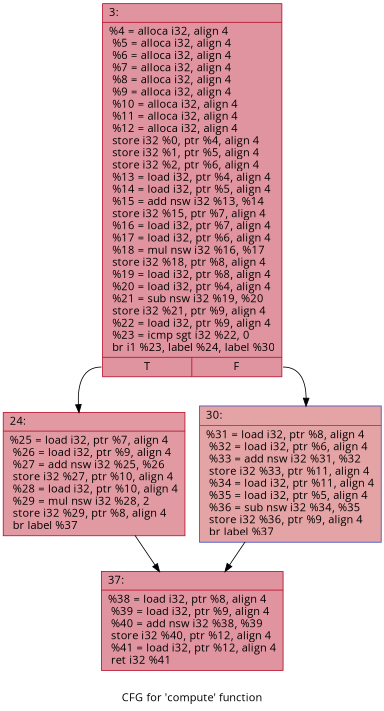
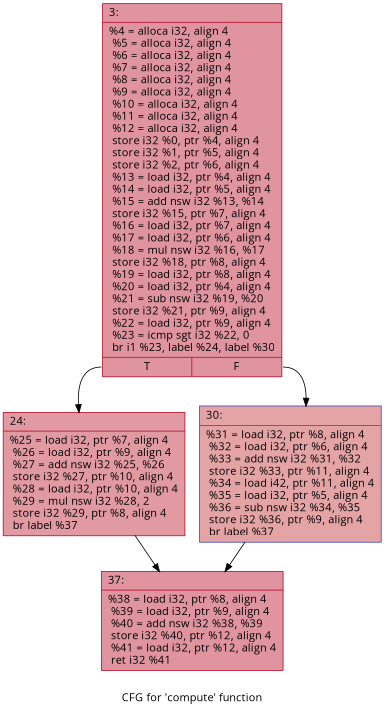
node "30:": text "%34 = load i32, ptr %11, align 4" -> "%34 = load i42, ptr %11, align 4"
